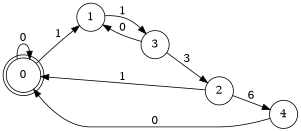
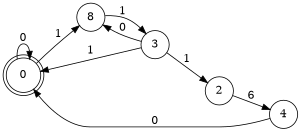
node "1": label "1" -> "8"
edge "3" -> "2": label "3" -> "1"
edge "2" -> "0": now "3" -> "0"
